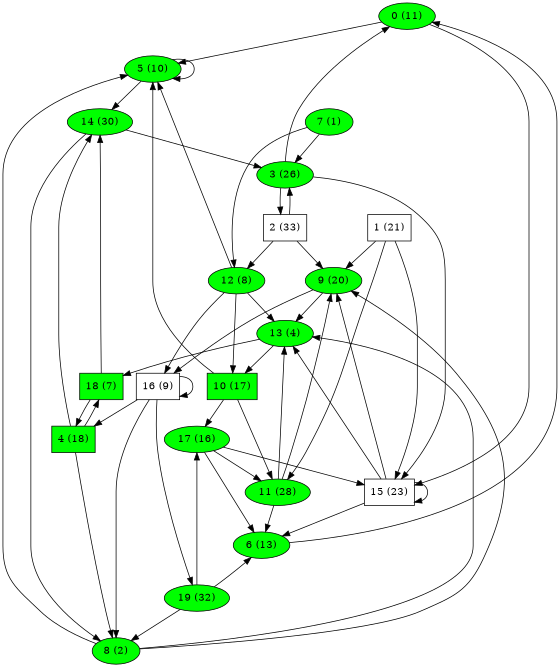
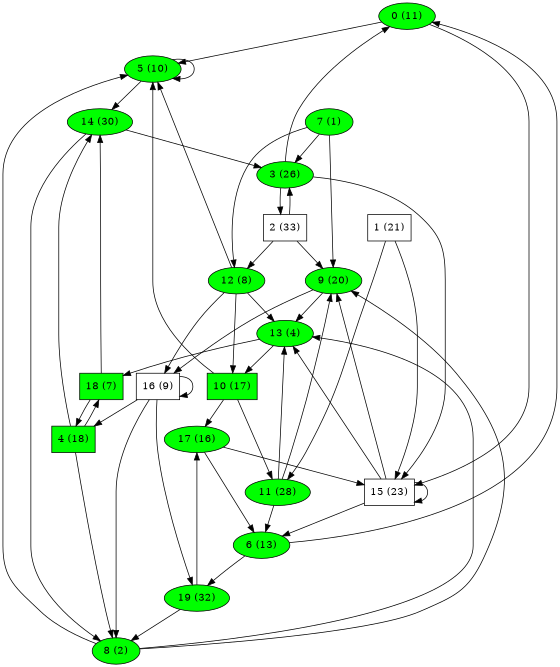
edge "1 (21)" -> "9 (20)": now "7 (1)" -> "9 (20)"
edge "17 (16)" -> "11 (28)": removed
edge "19 (32)" -> "6 (13)": reversed
